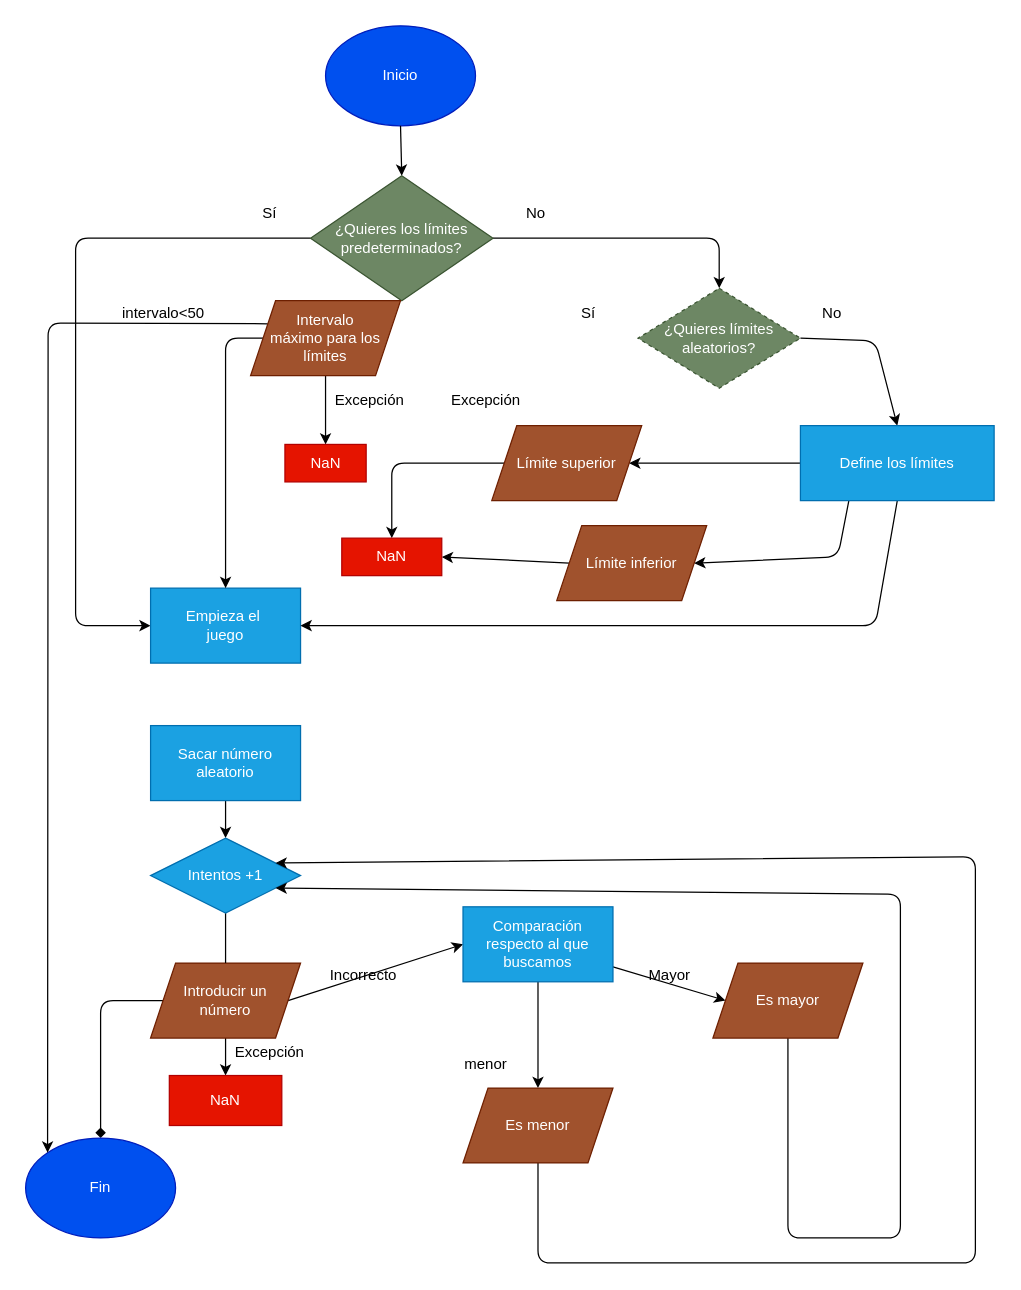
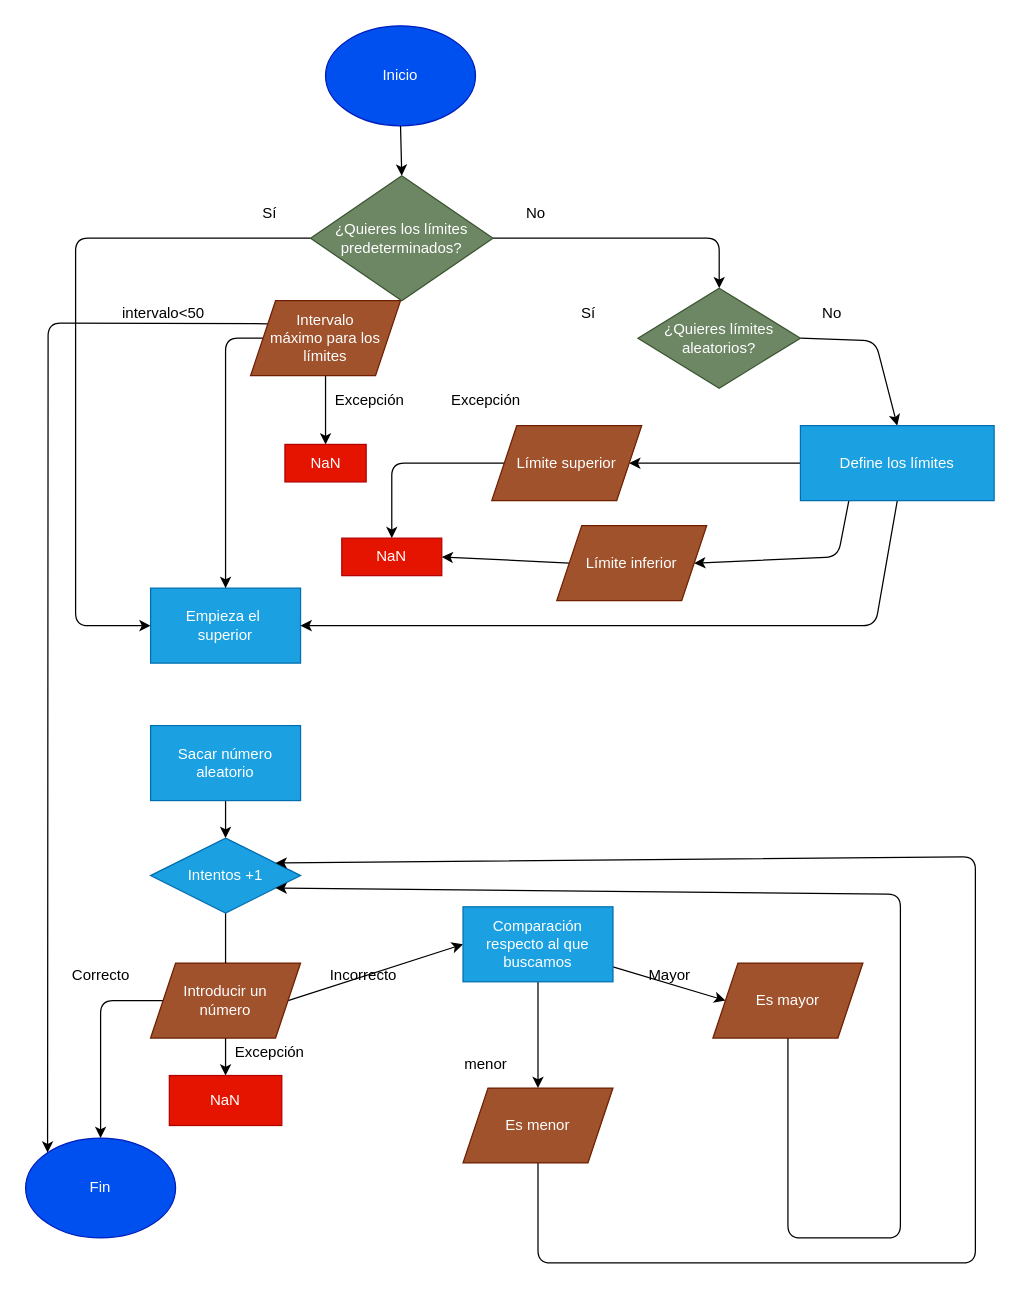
node "¿Quieres límites aleatorios?": style dashed -> solid
node "Empieza el juego": label "Empieza el juego" -> "Empieza el superior"
node "Correcto": added
edge "Introducir un número" -> "Fin": arrowhead diamond -> classic
